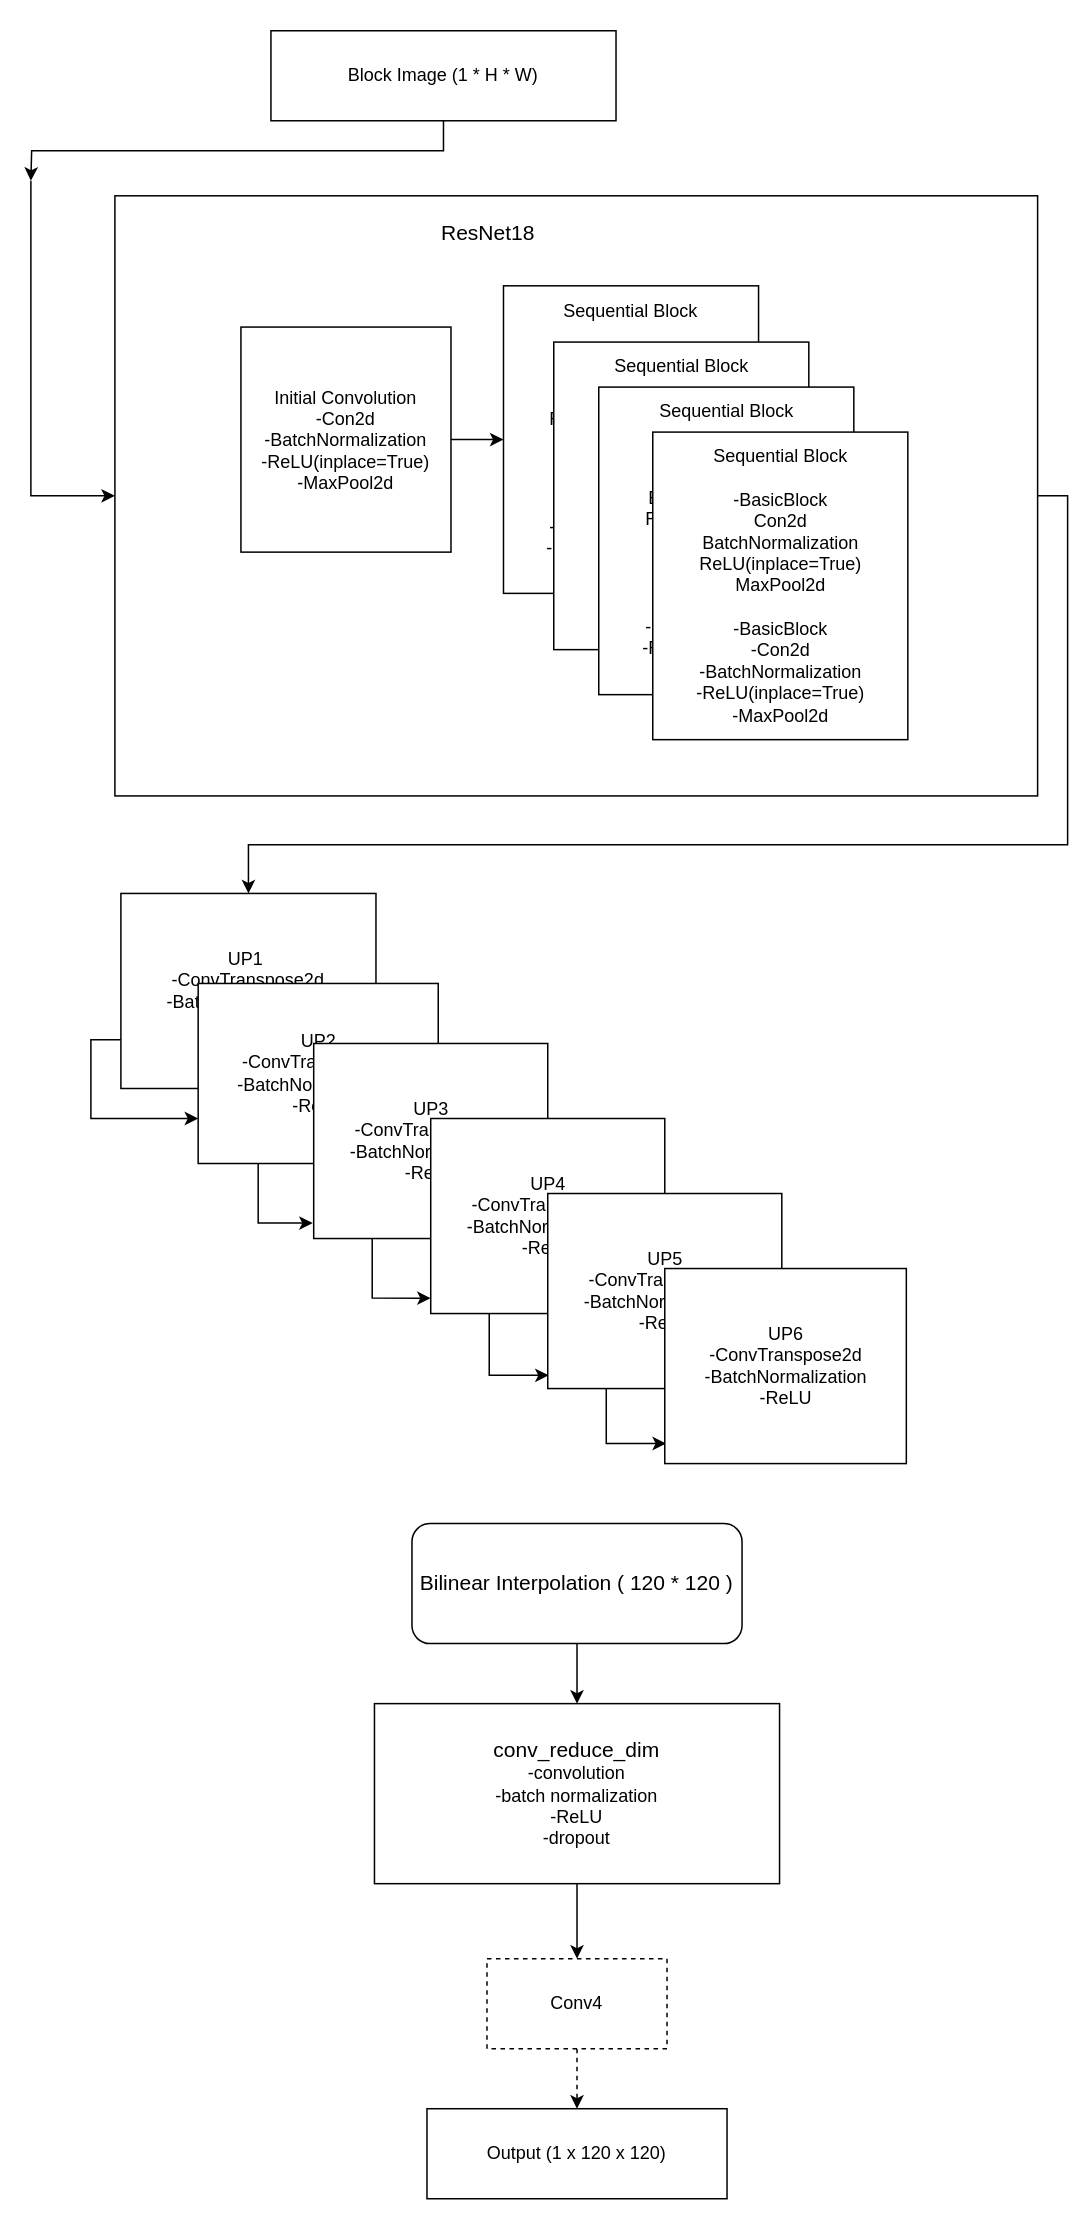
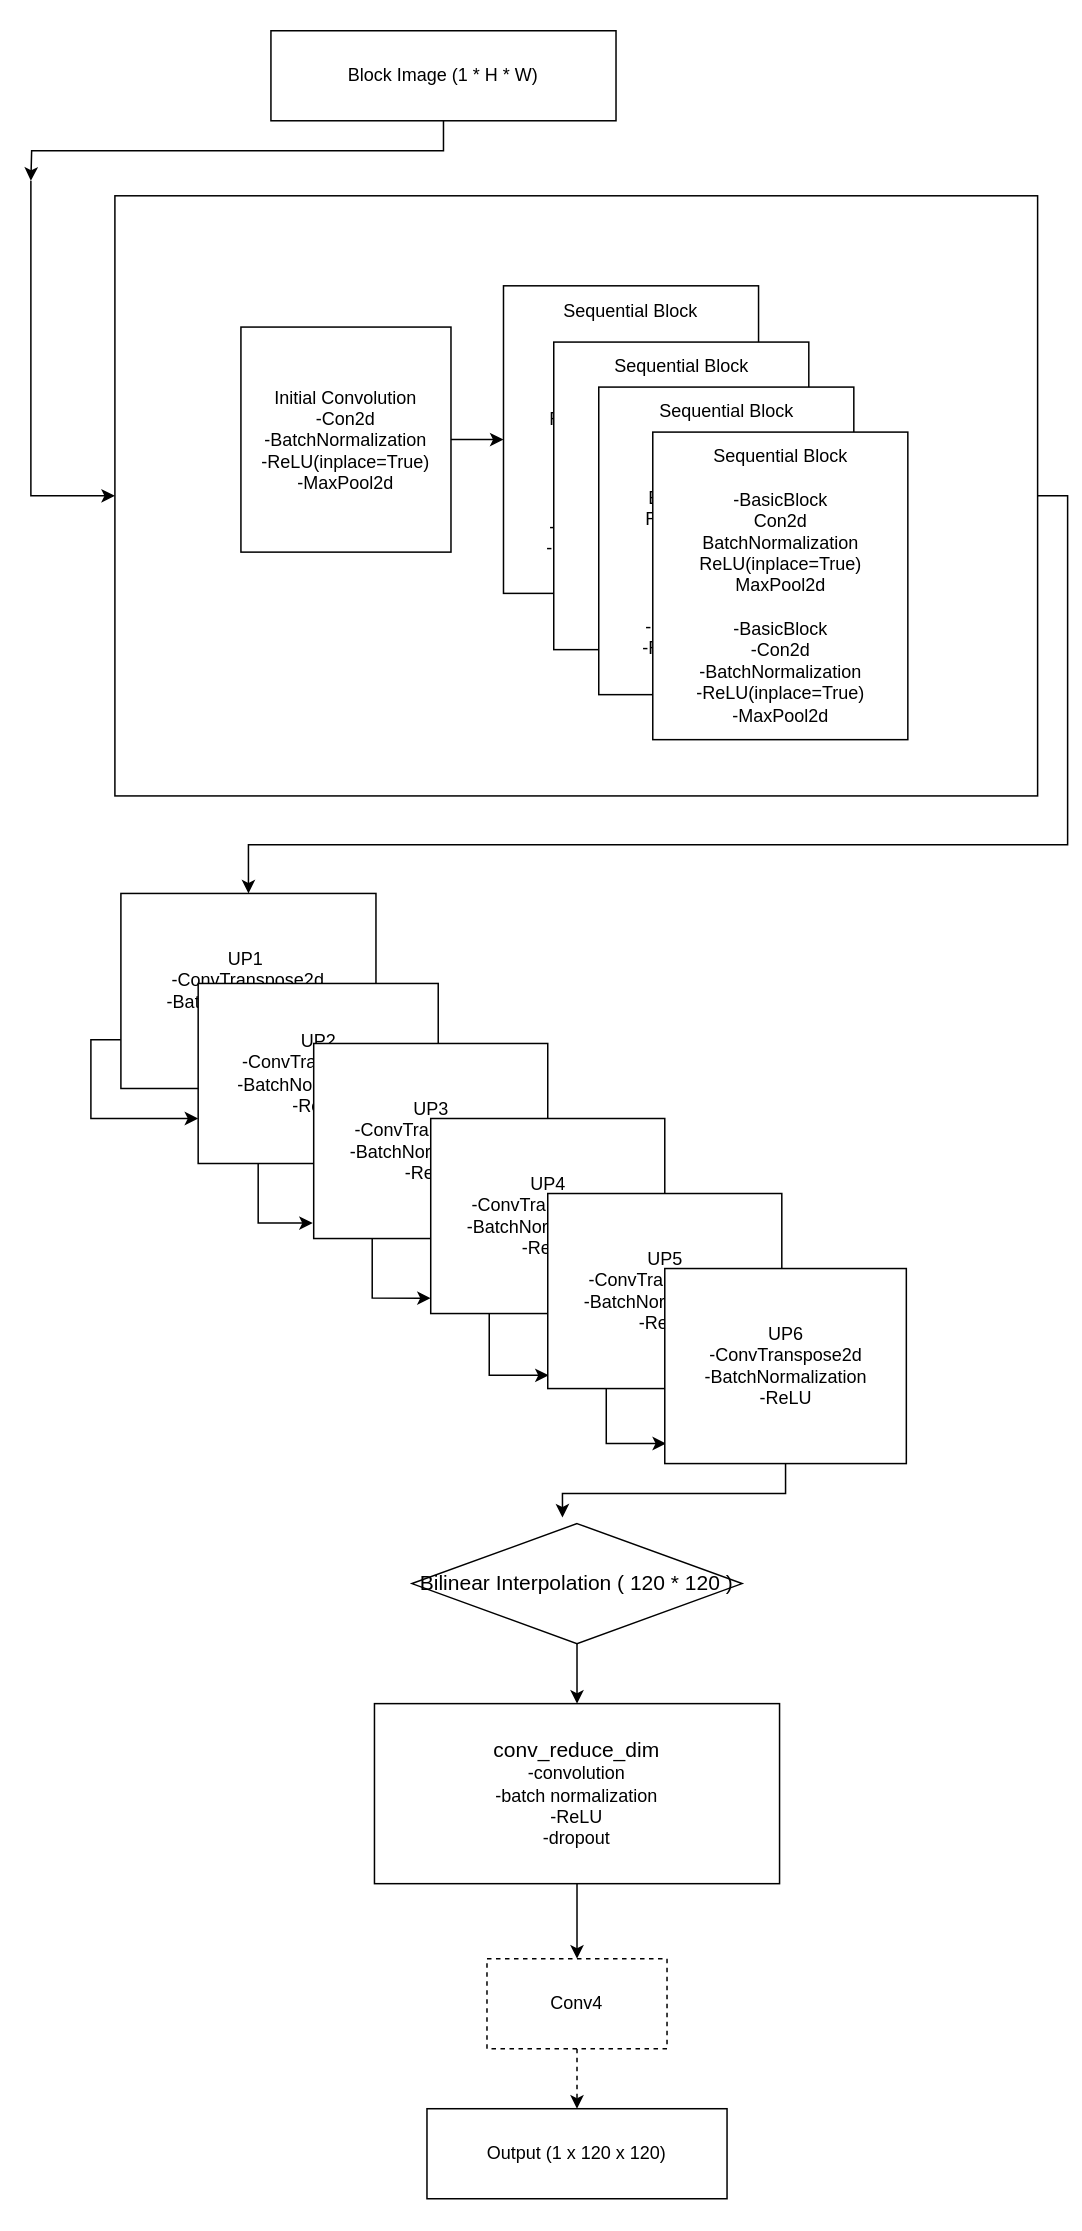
node "ResNet18": removed
edge "UP6 -ConvTranspose2d -BatchNormalization -ReLU" -> "Bilinear Interpolation ( 120 * 120 )": added
node "Bilinear Interpolation ( 120 * 120 )": shape rounded rectangle -> diamond
